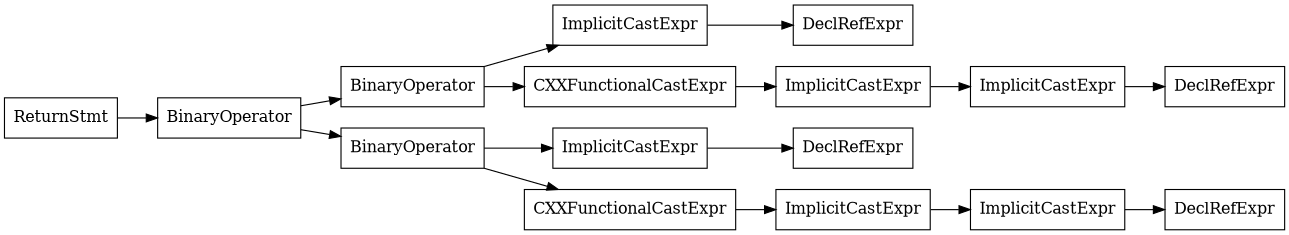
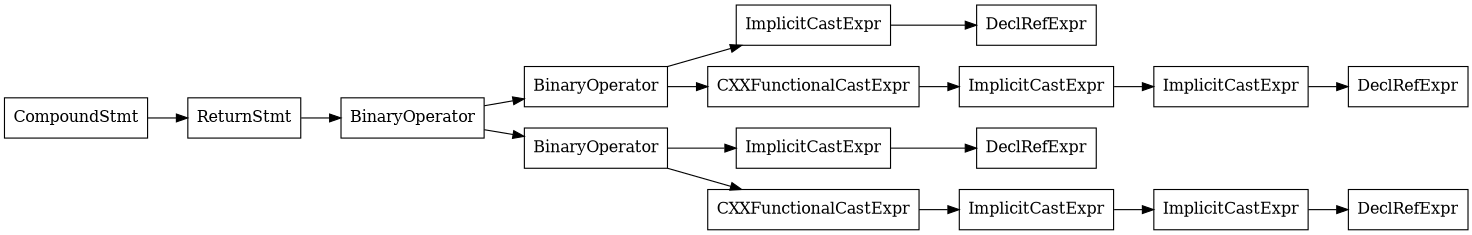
node "CompoundStmt": added
